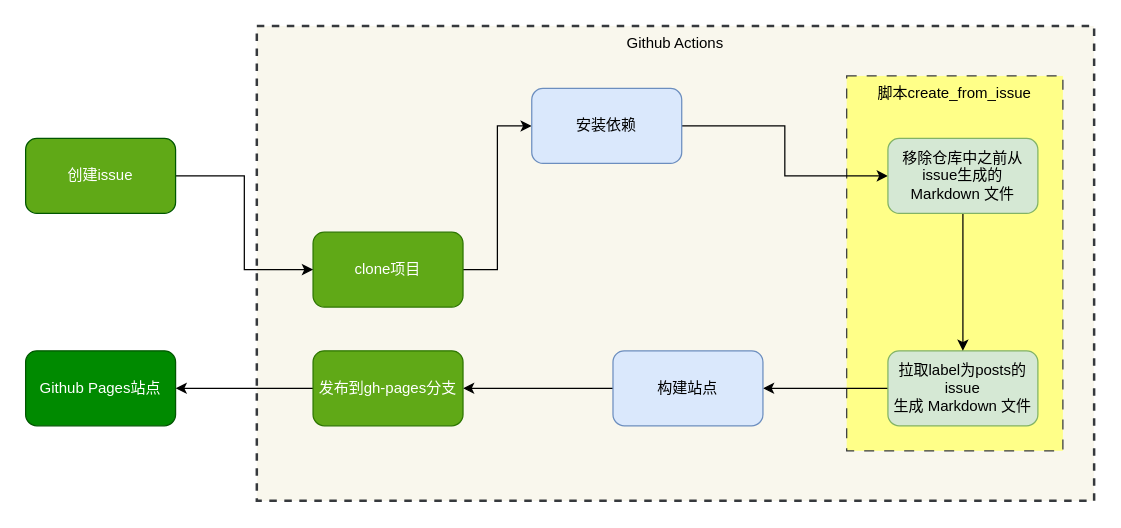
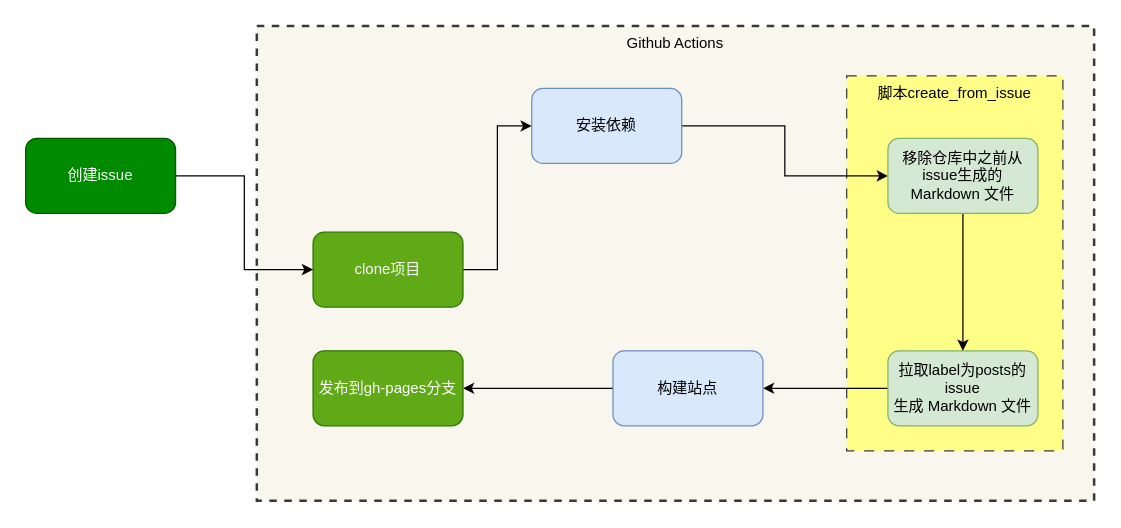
node "创建issue": fillcolor #60a917 -> #008a00
node "Github Pages站点": removed
edge "发布到gh-pages分支" -> "Github Pages站点": removed
